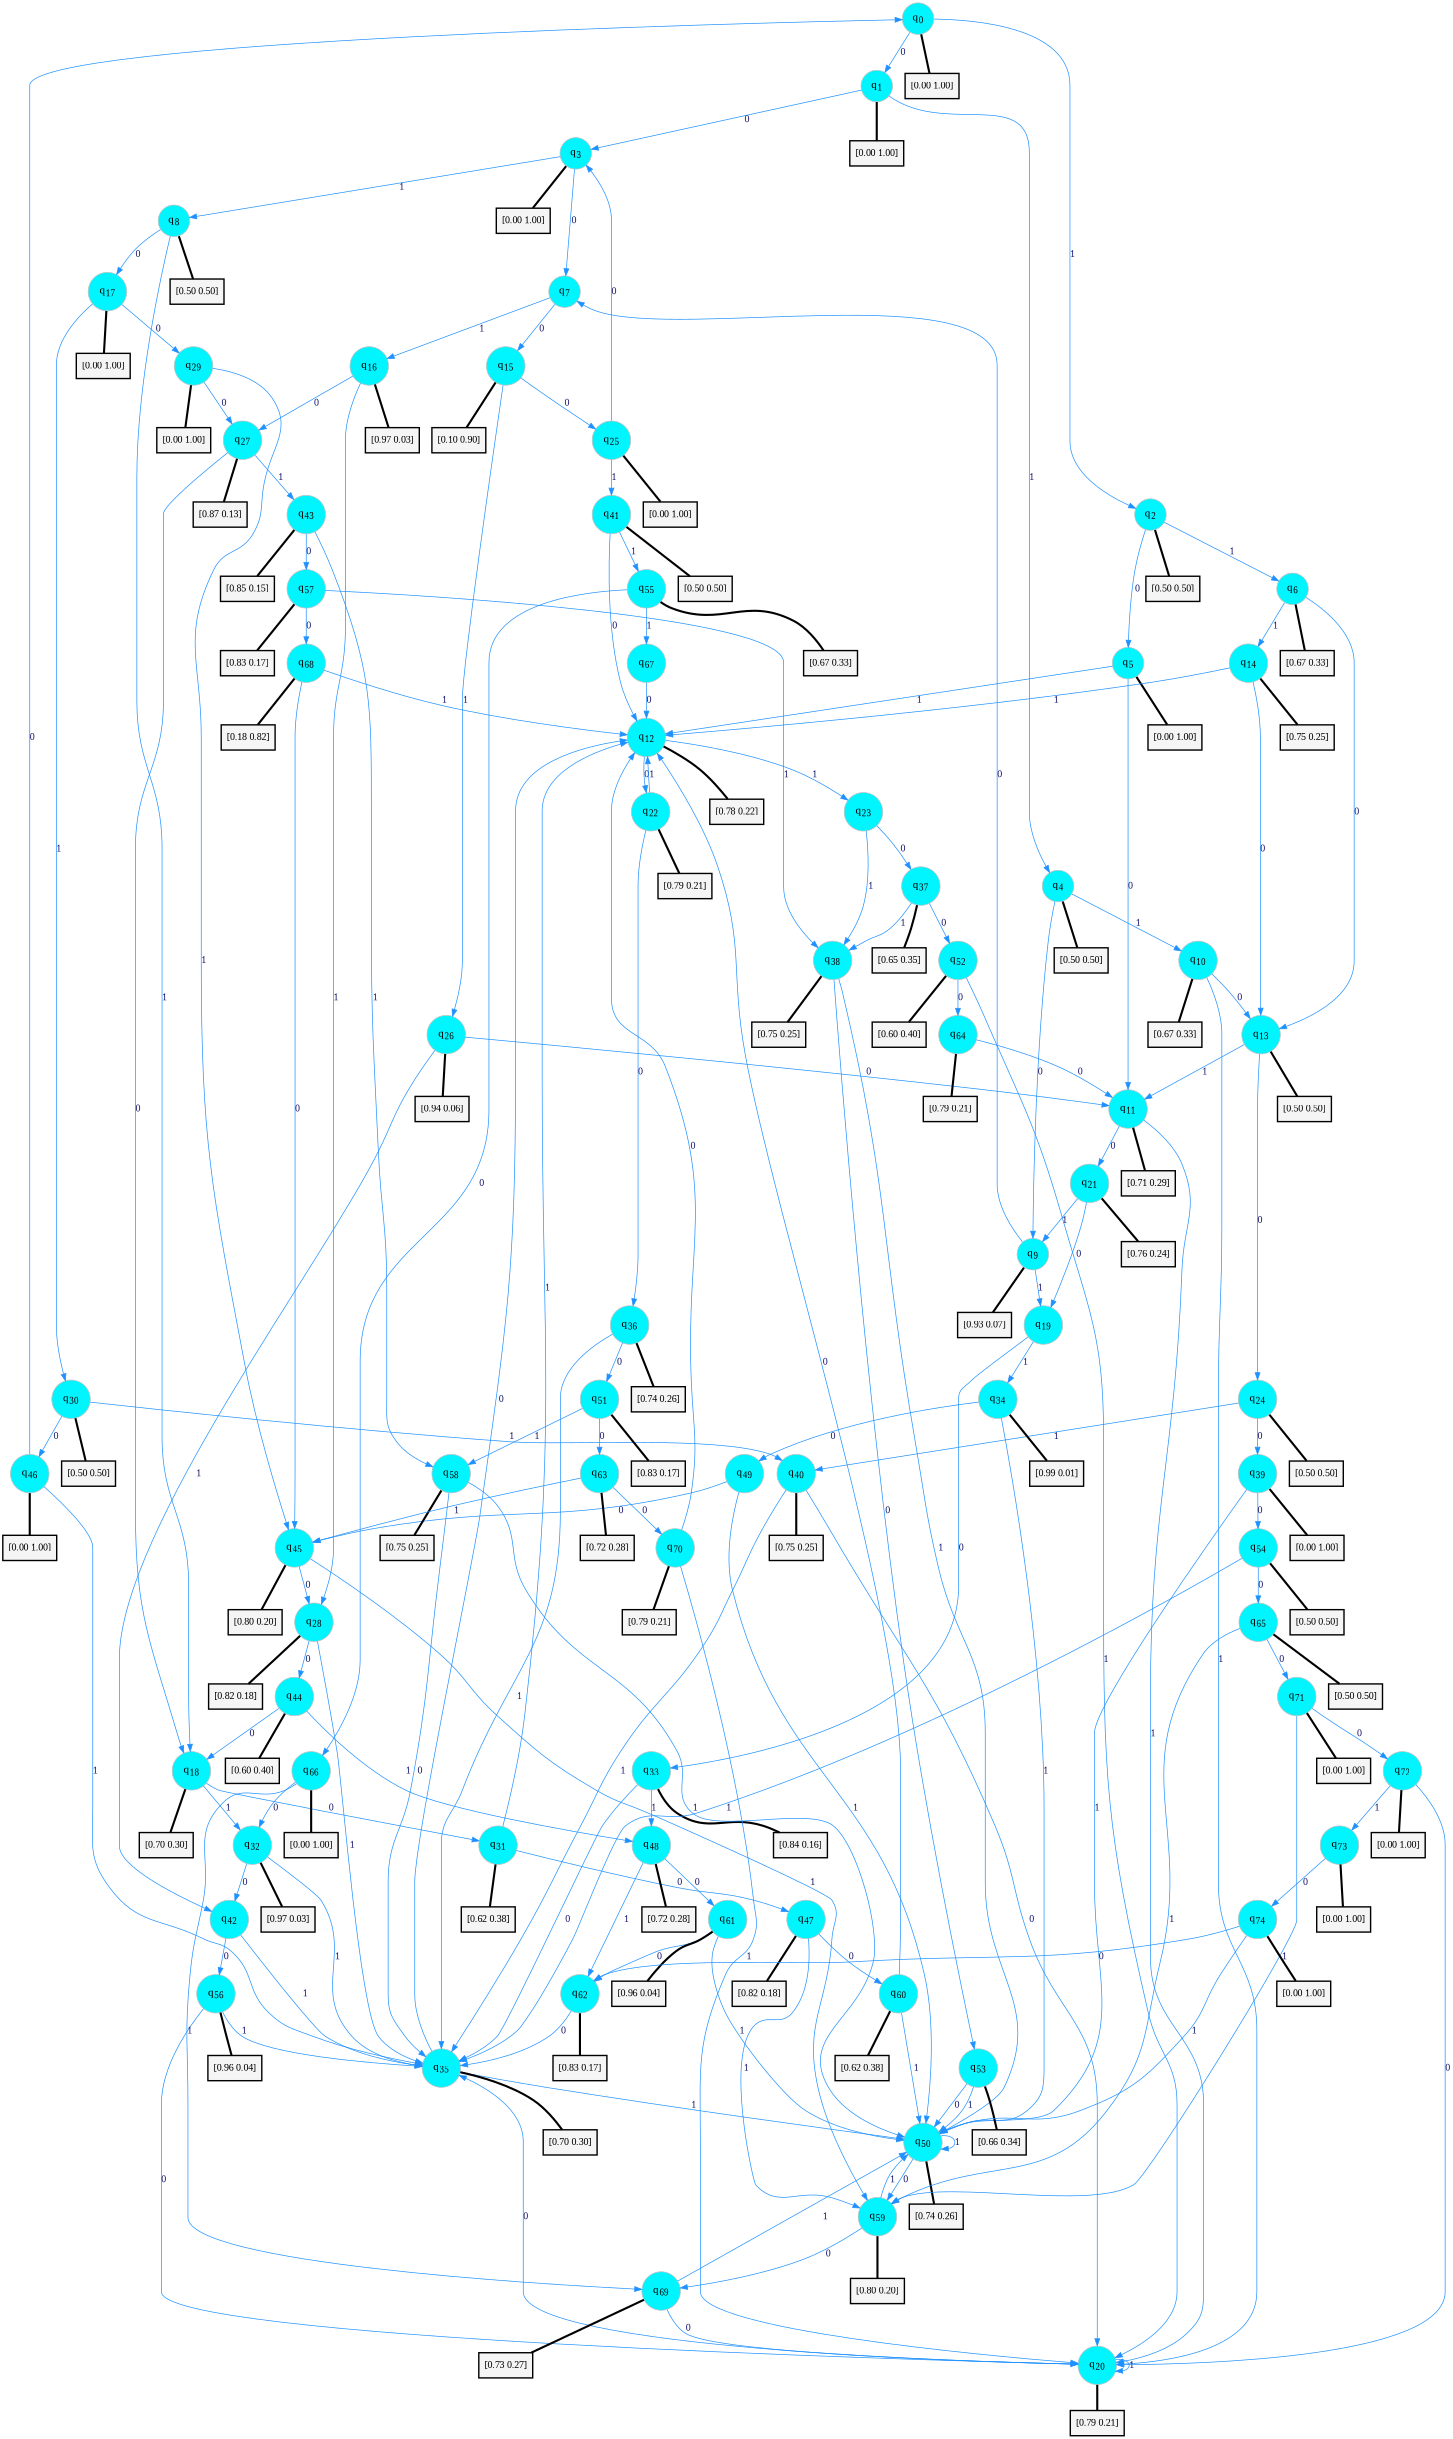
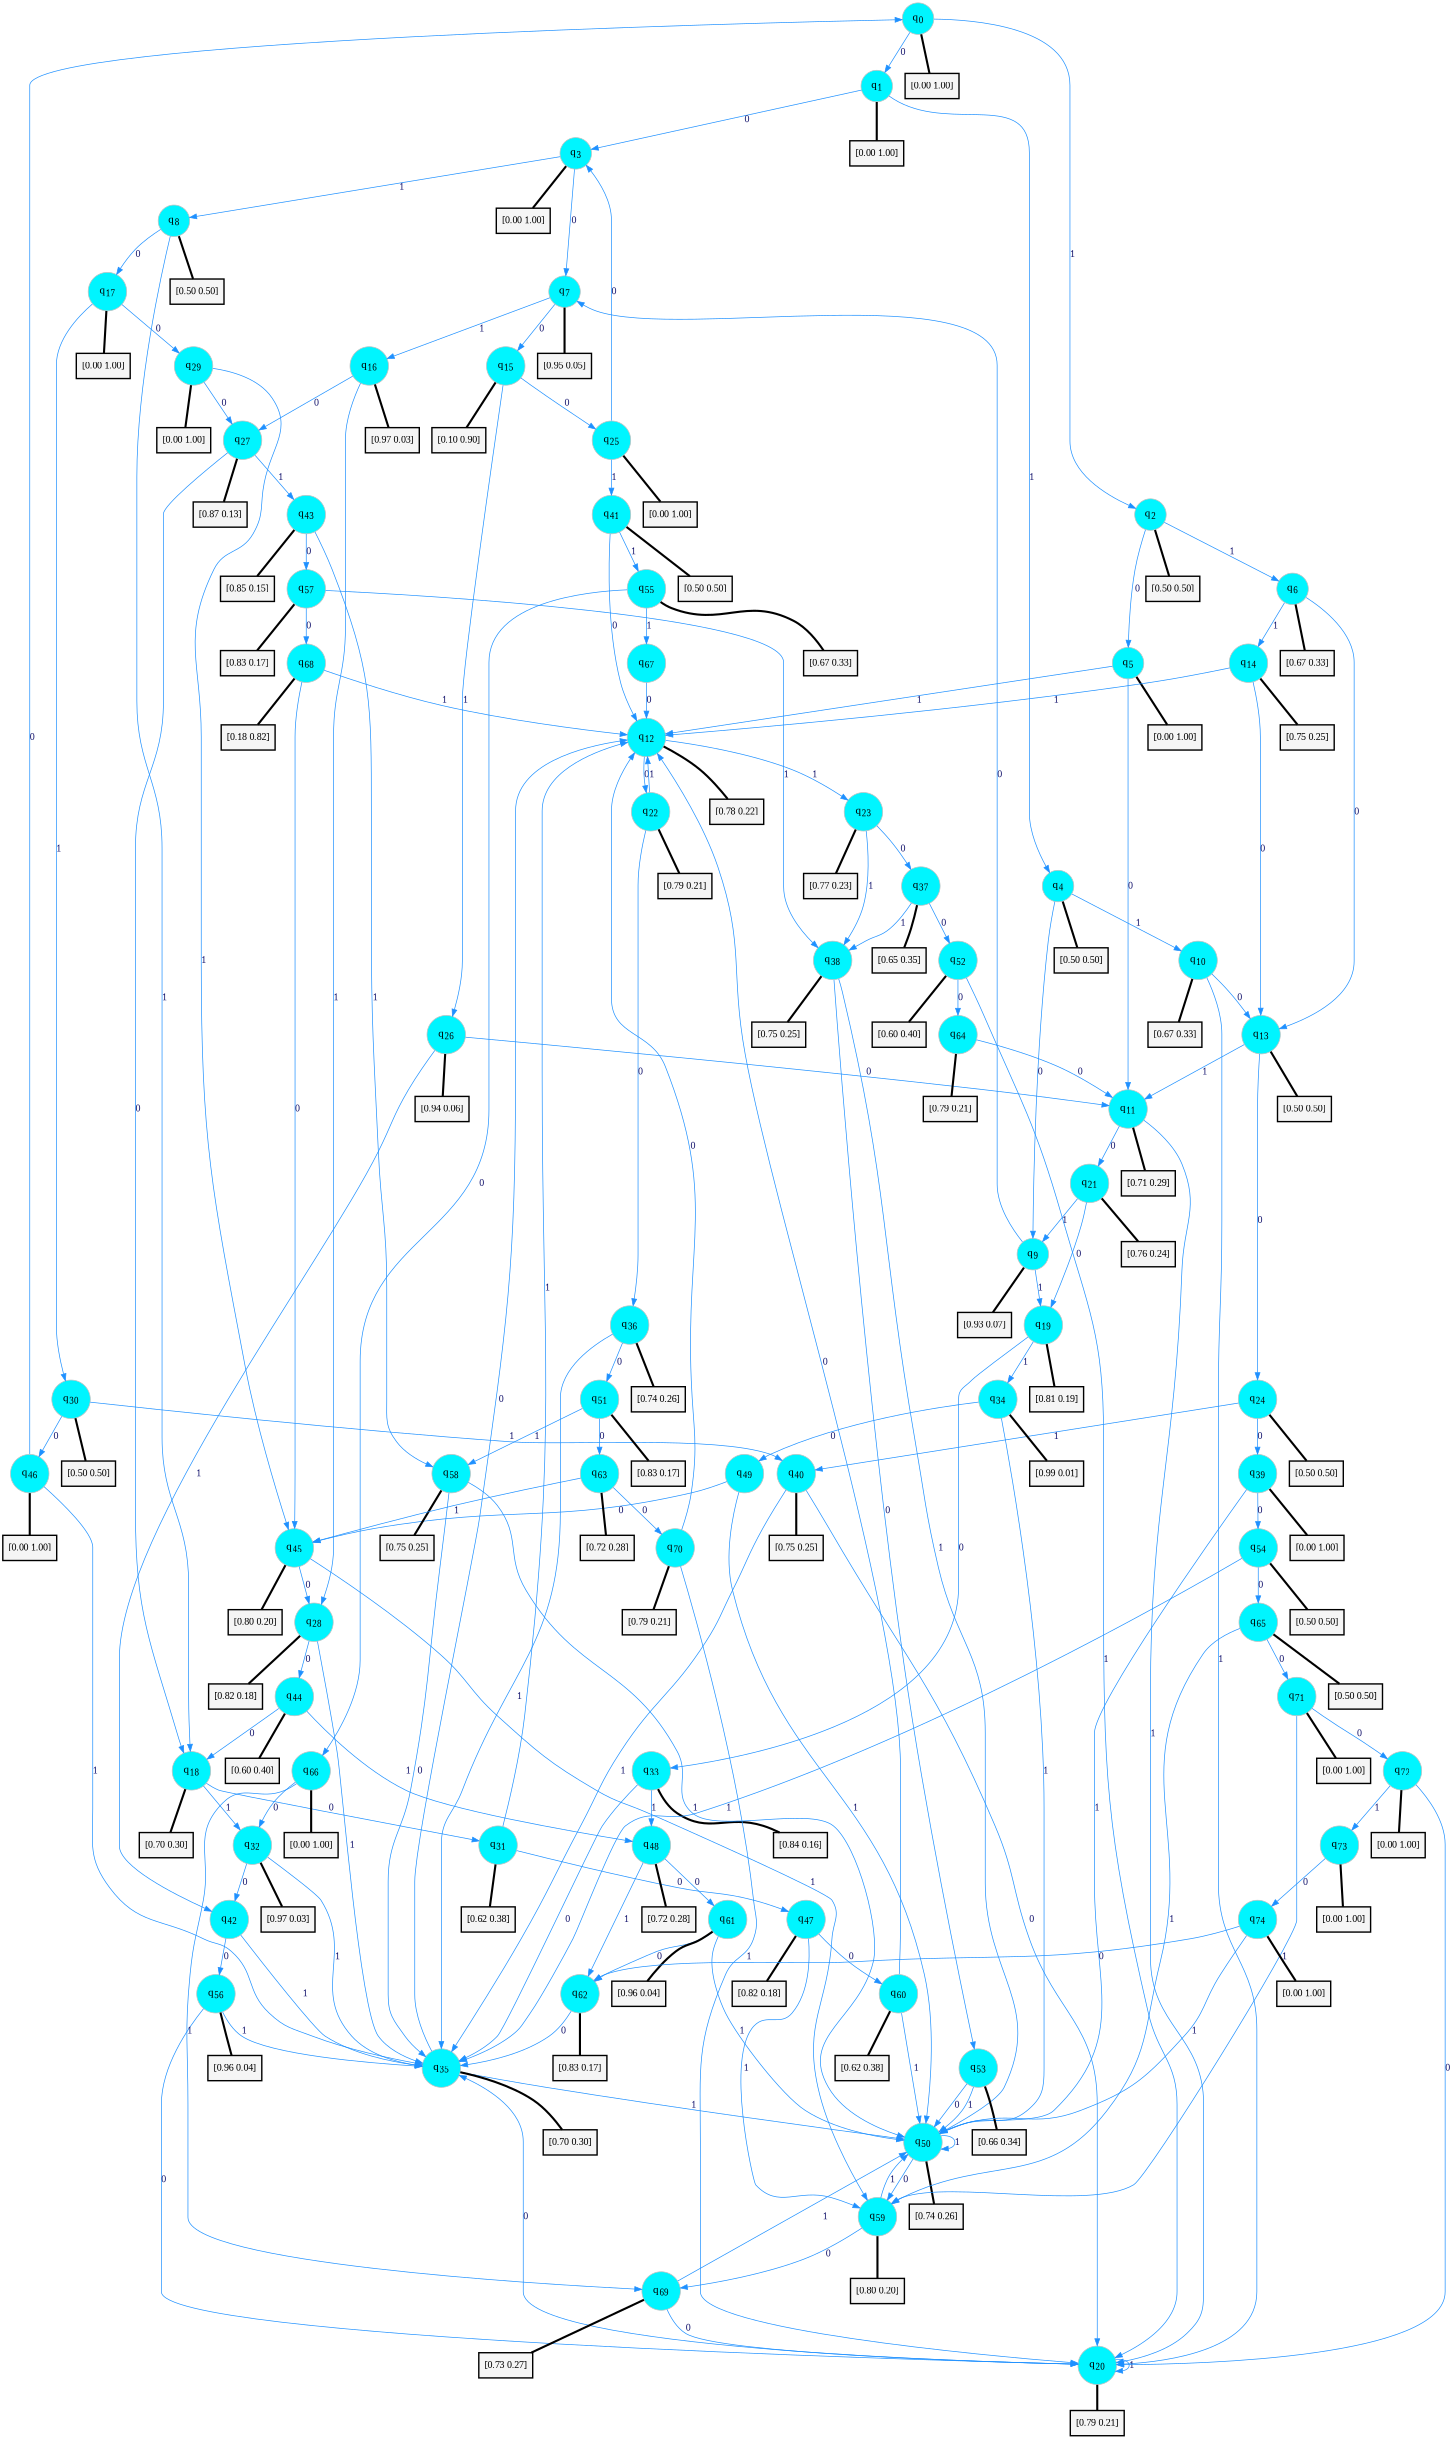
node "[0.95 0.05]": added
node "[0.77 0.23]": added
node "[0.81 0.19]": added
